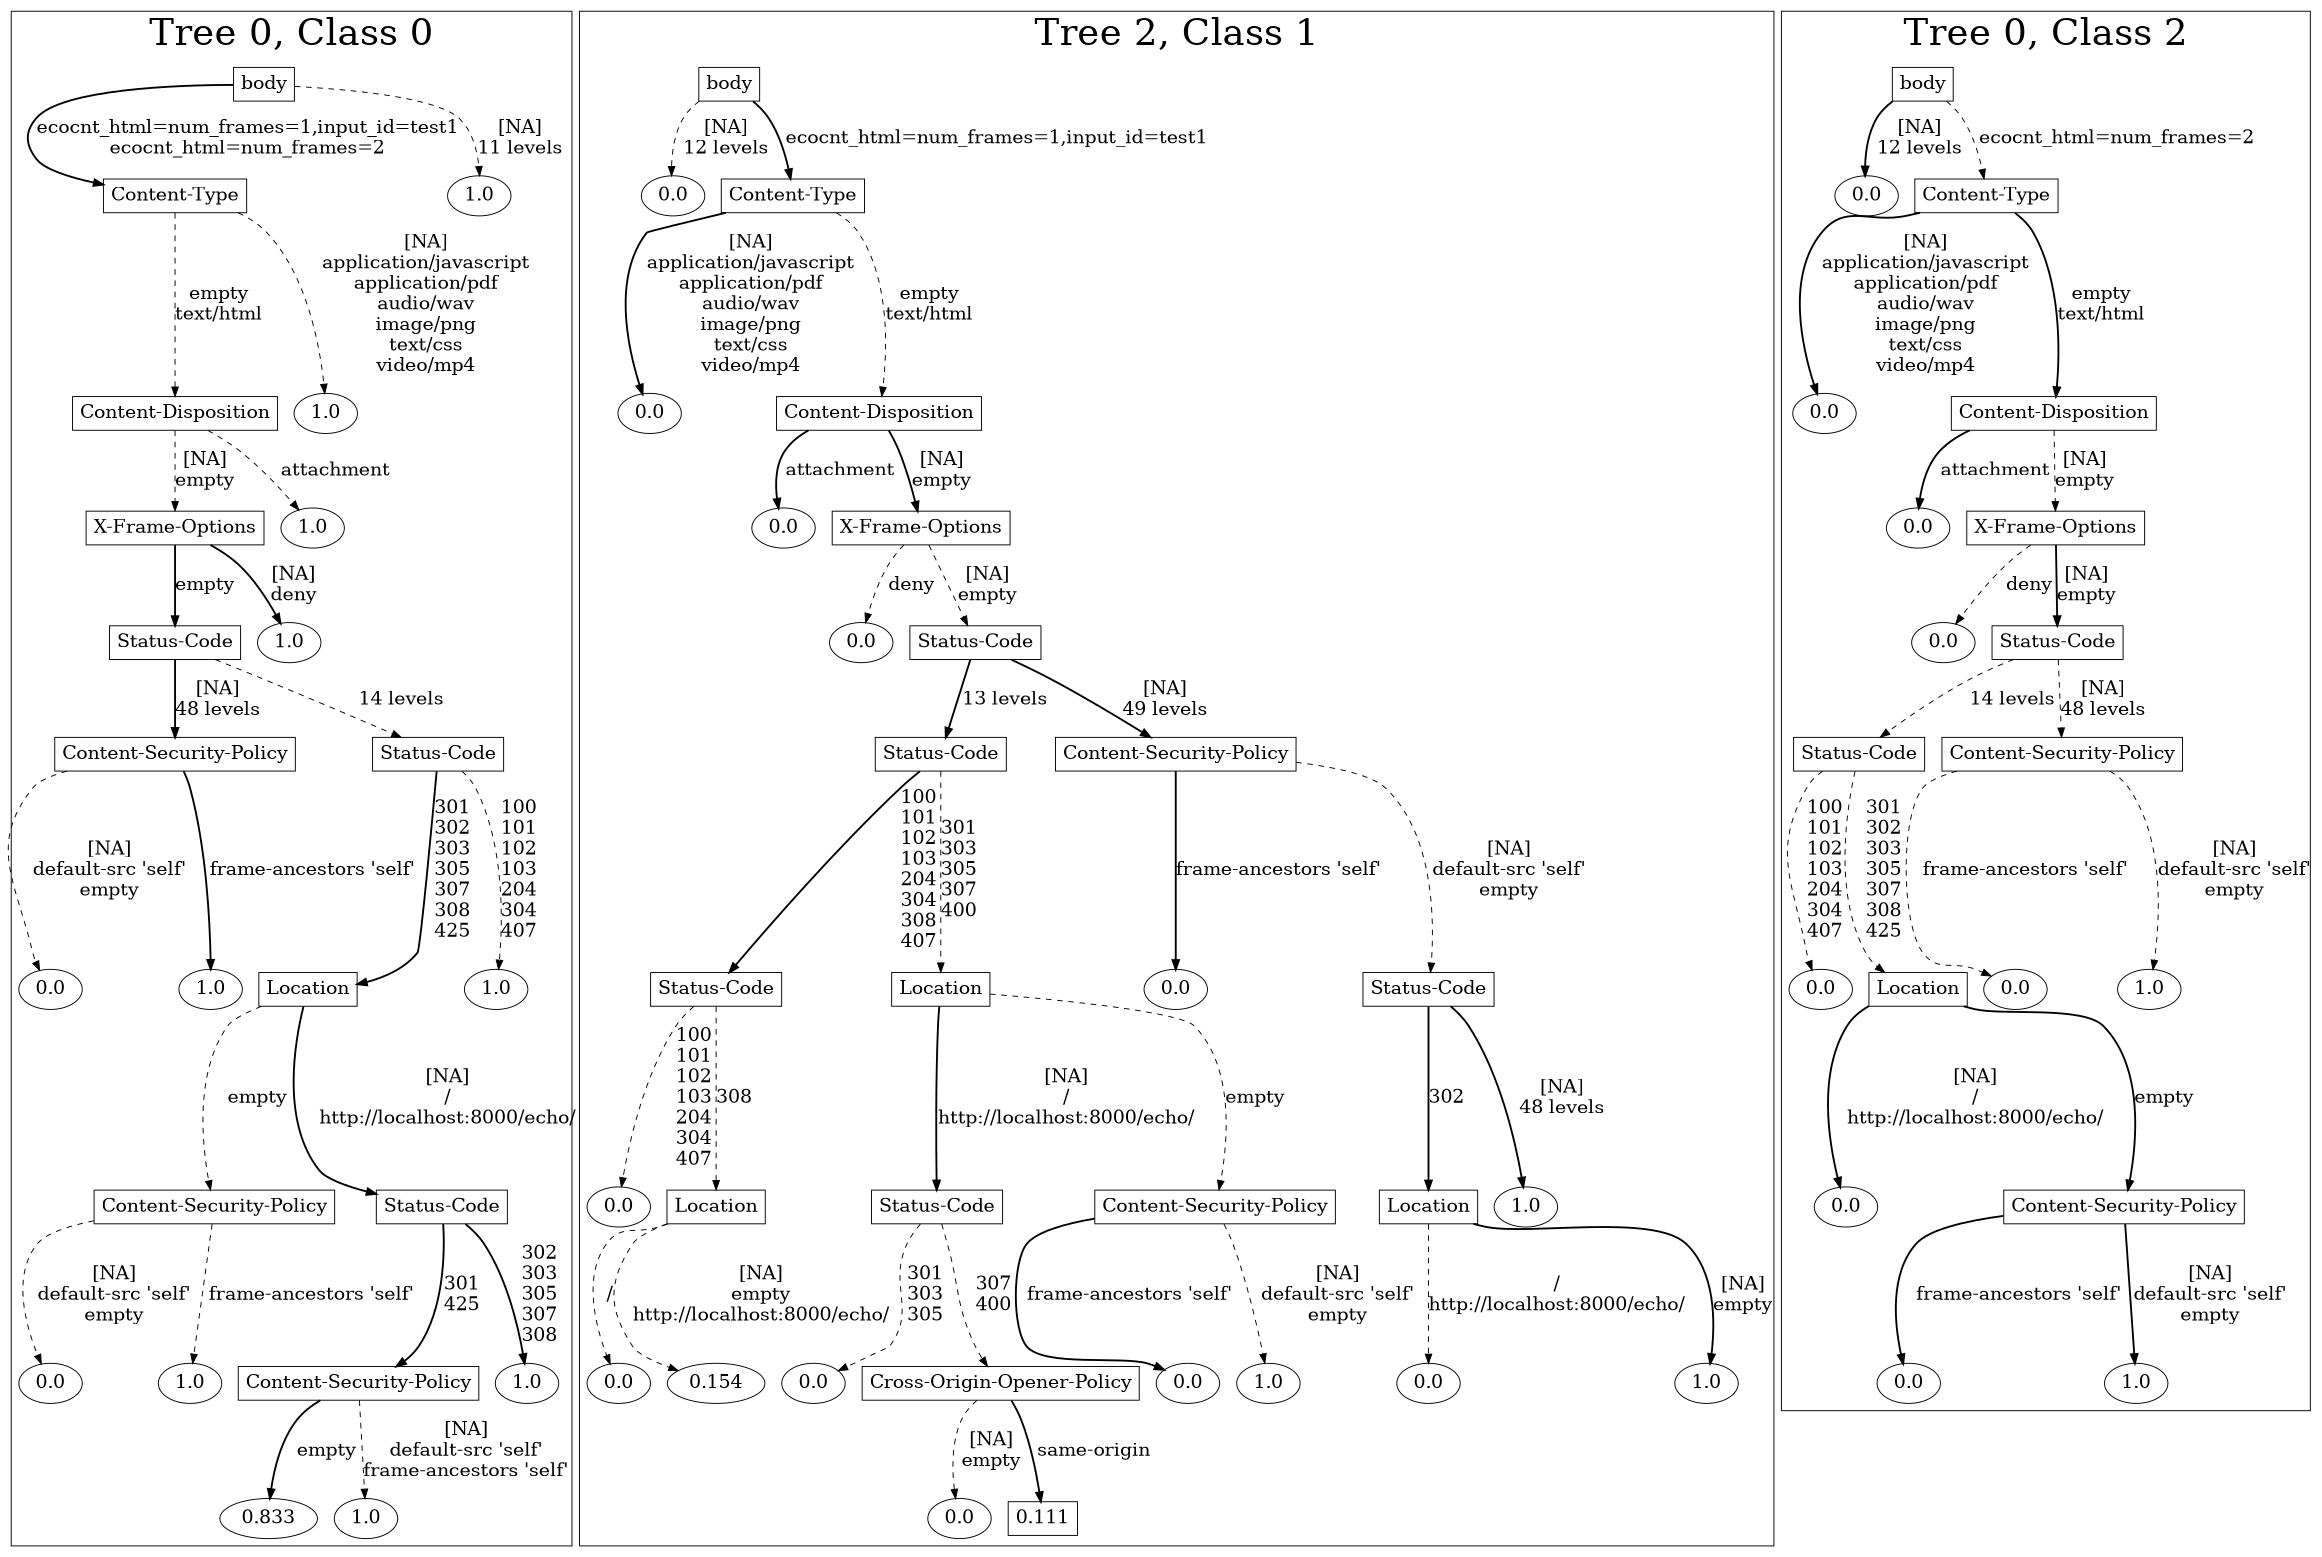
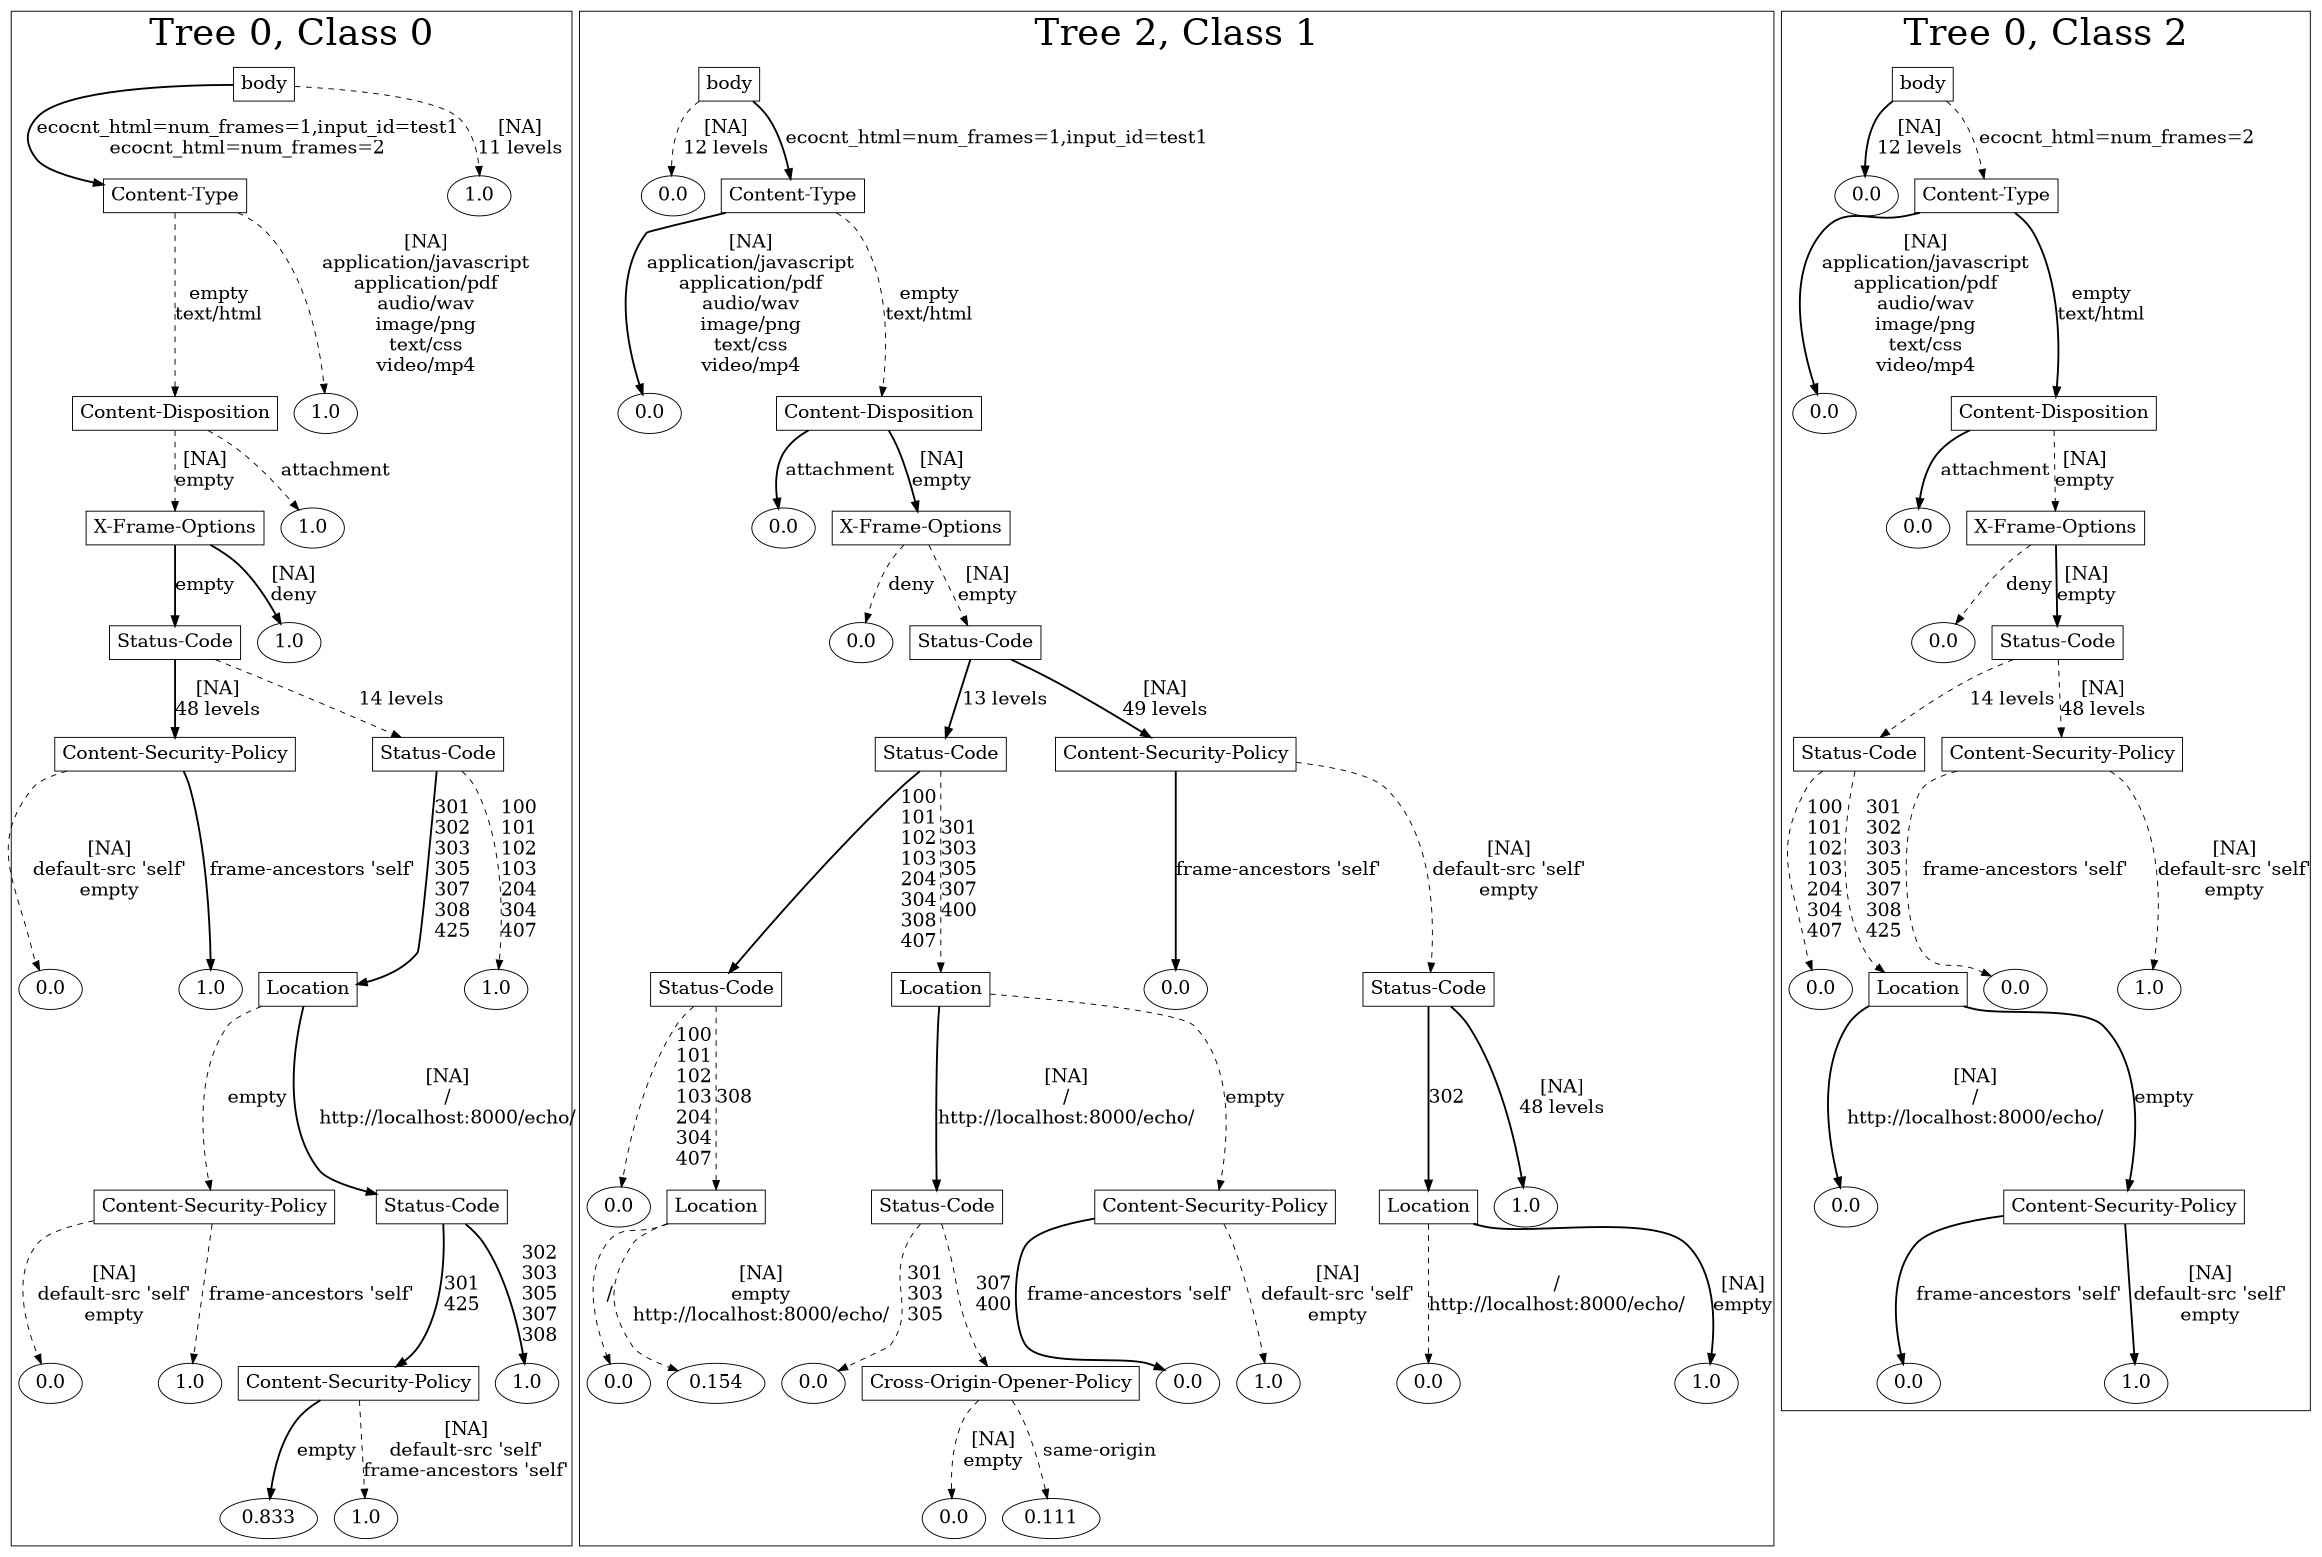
edge "Cross-Origin-Opener-Policy" -> "0.111": style bold -> dashed
node "0.111": shape box -> ellipse
